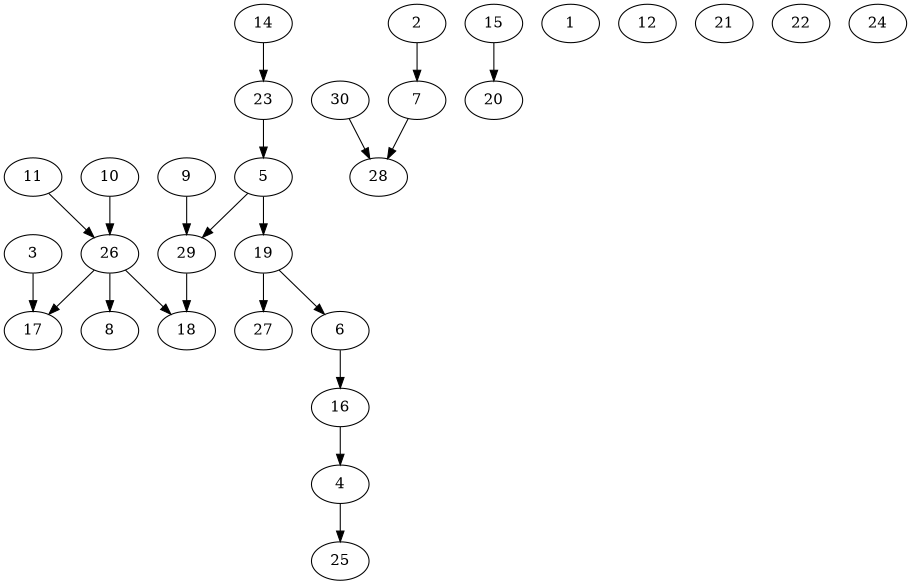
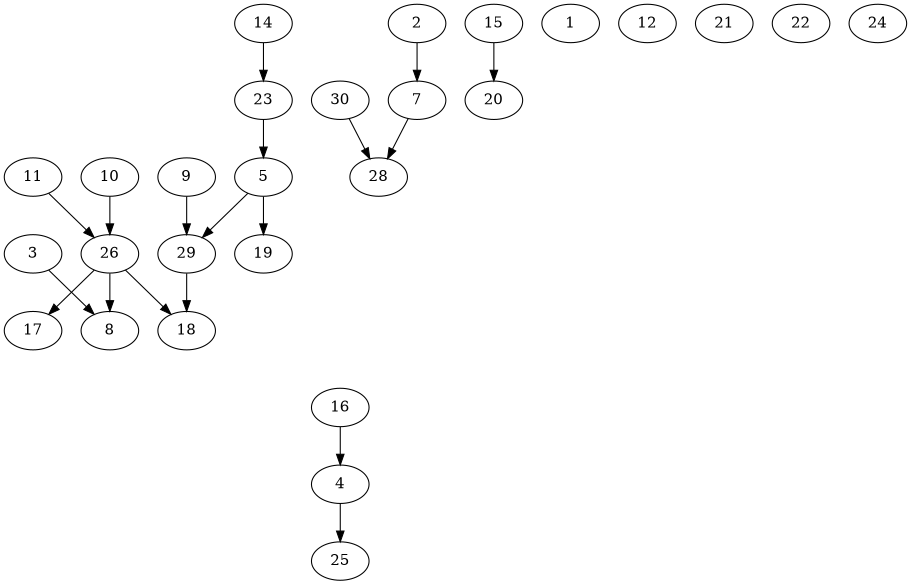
edge "3" -> "17": now "3" -> "8"
node "27": removed
node "6": removed
